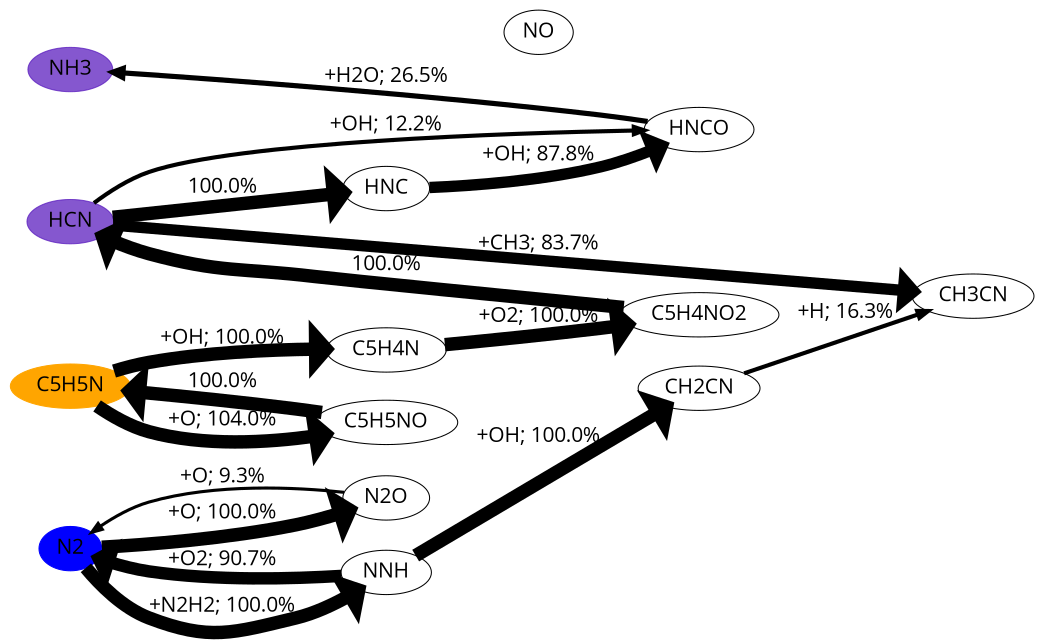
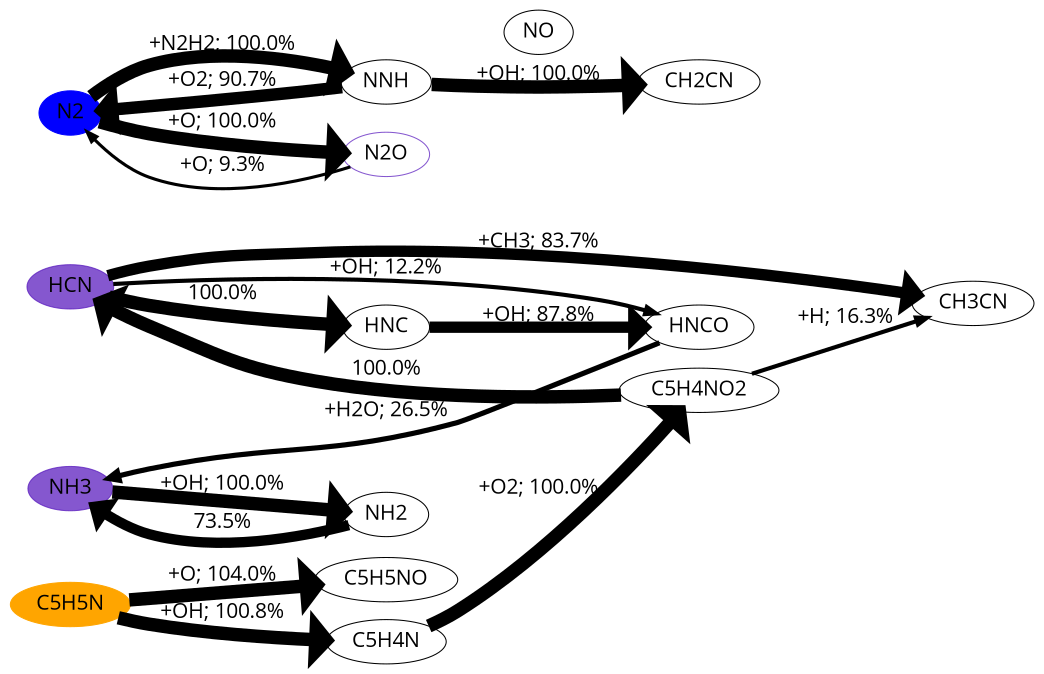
edge "C5H5N" -> "C5H4N": label "+OH; 100.0%" -> "+OH; 100.8%"
edge "CH2CN" -> "CH3CN": now "C5H4NO2" -> "CH3CN"
edge "C5H5NO" -> "C5H5N": removed, label "100.0%"
node "N2O": color black -> #500dbab1
node "NH2": added
